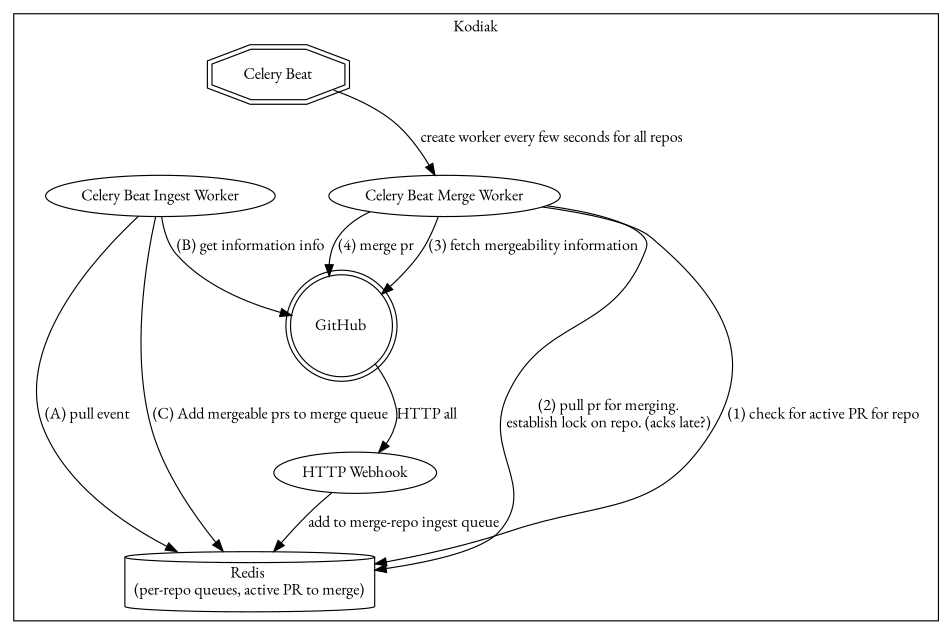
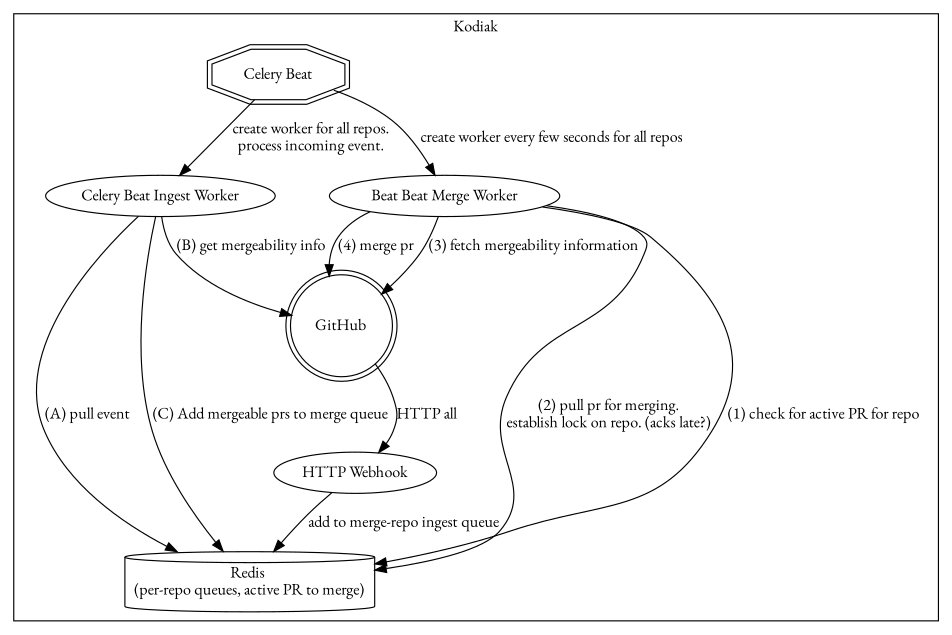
edge "Celery Beat" -> "Celery Beat Ingest Worker": added, label "create worker for all repos. process incoming event."
node "Celery Beat Merge Worker": label "Celery Beat Merge Worker" -> "Beat Beat Merge Worker"
edge "Celery Beat Ingest Worker" -> "GitHub": label "(B) get information info" -> "(B) get mergeability info"
